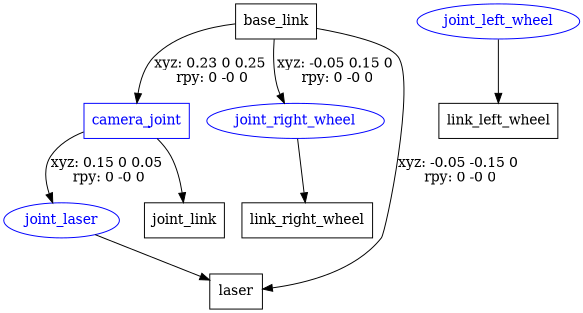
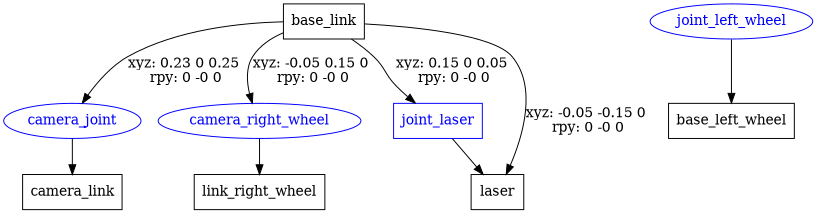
node "camera_joint": shape box -> ellipse
node "joint_right_wheel": label "joint_right_wheel" -> "camera_right_wheel"
node "link_left_wheel": label "link_left_wheel" -> "base_left_wheel"
edge "camera_joint" -> "joint_laser": now "base_link" -> "joint_laser"
node "joint_laser": shape ellipse -> box
node "joint_link": label "joint_link" -> "camera_link"
